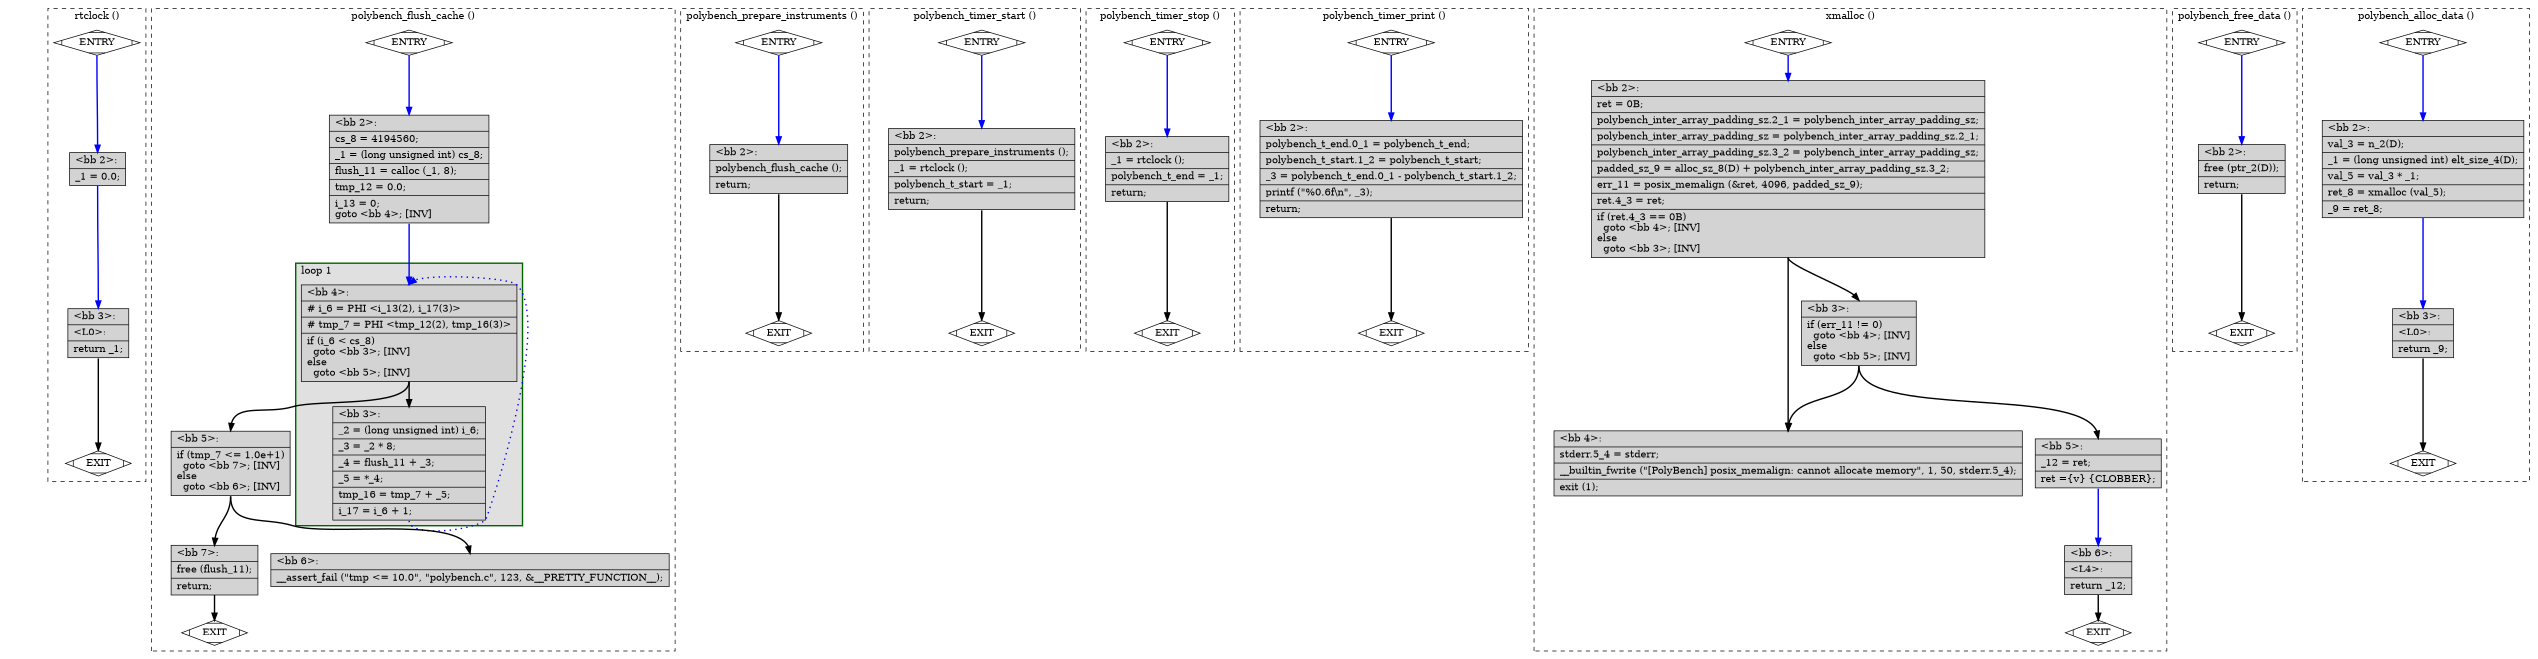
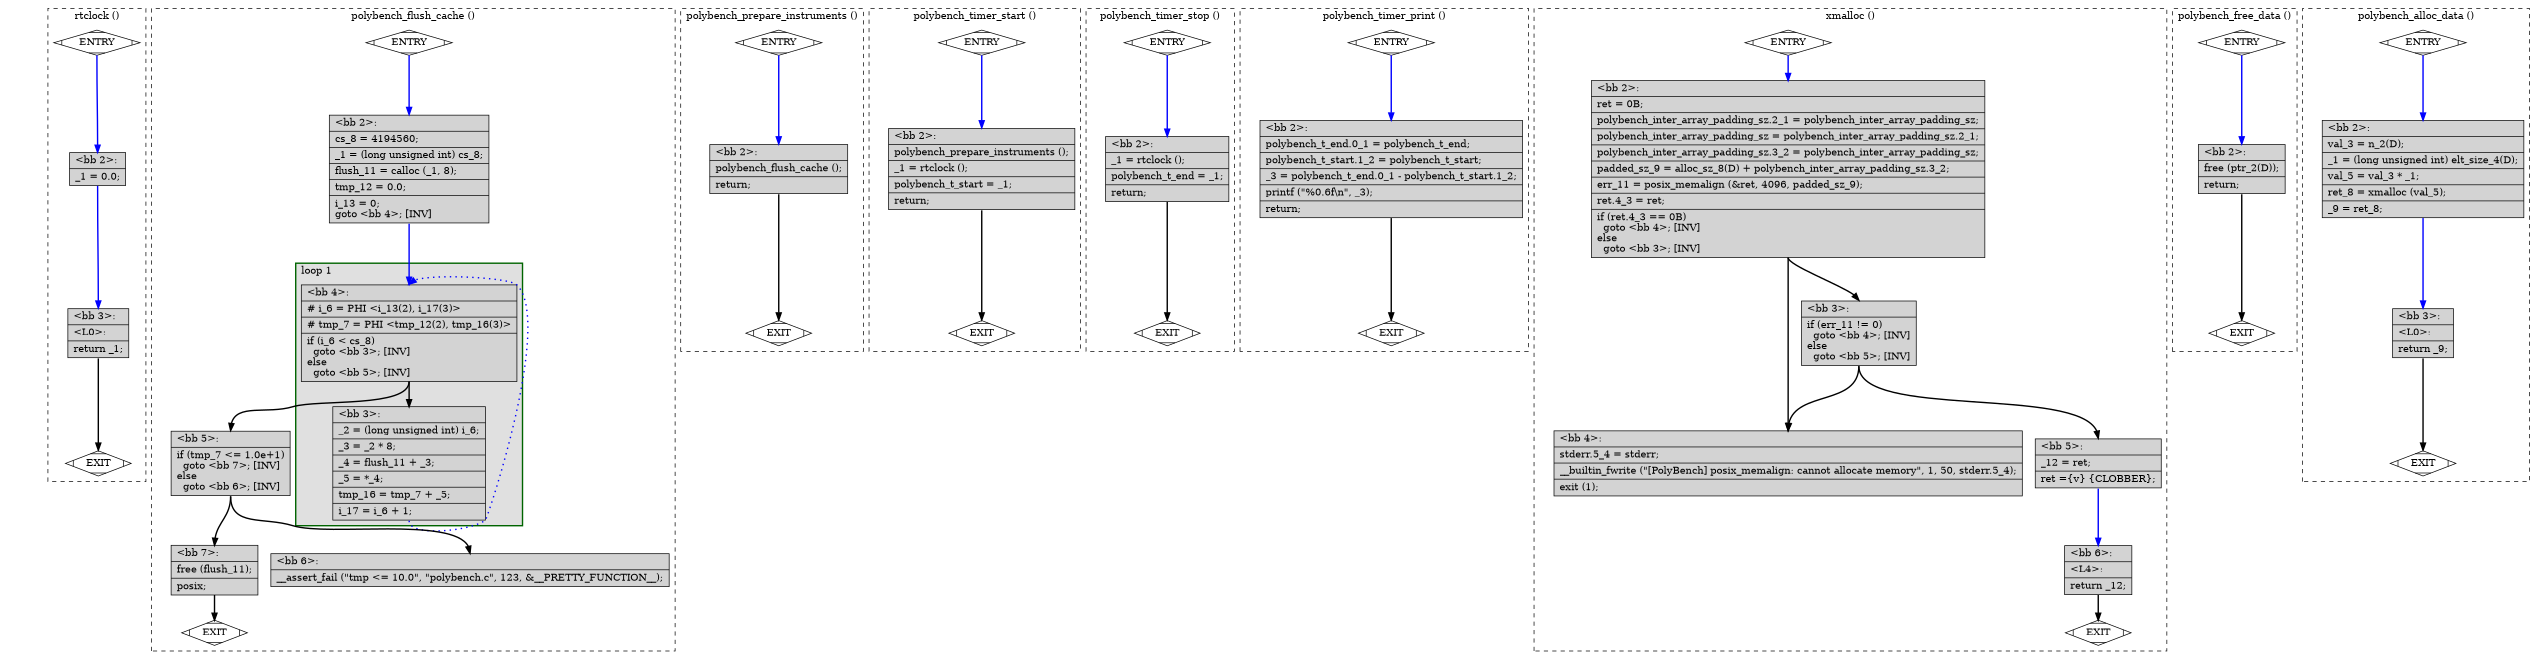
node "<bb 7>:": text "return;" -> "posix;"
